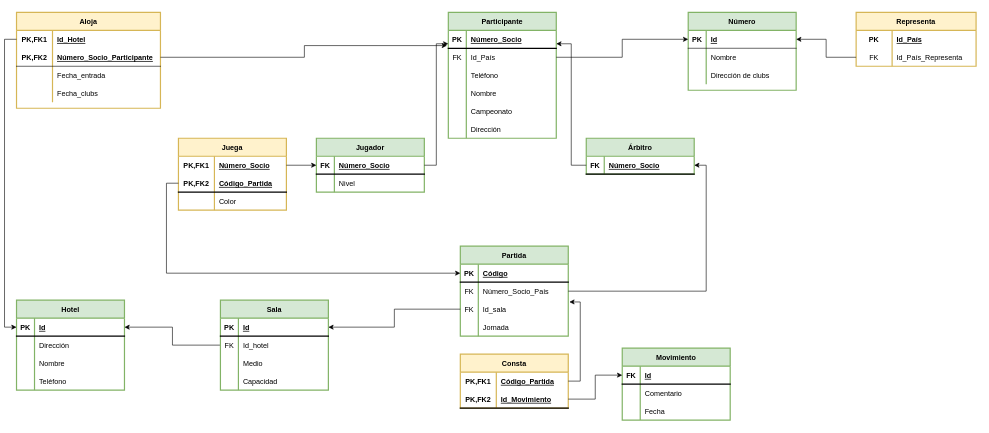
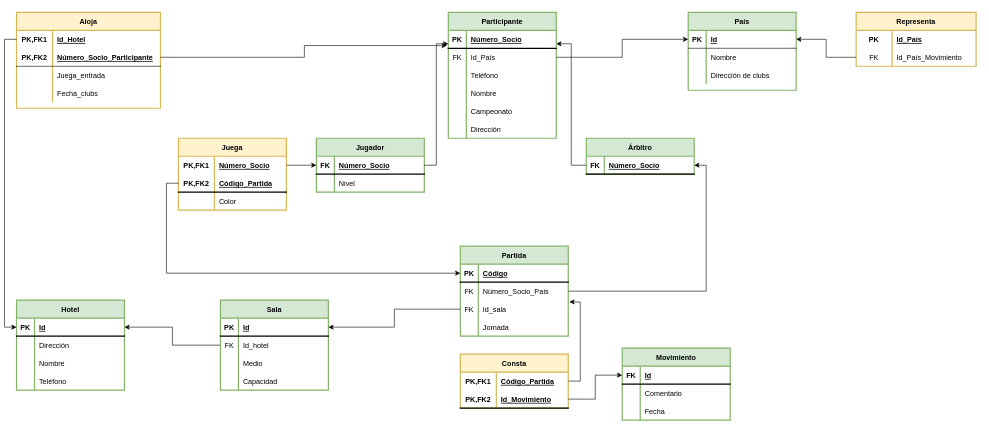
node "Número": label "Número" -> "País"
node "Id_País_Representa": label "Id_País_Representa" -> "Id_País_Movimiento"
node "Fecha_entrada": label "Fecha_entrada" -> "Juega_entrada"
